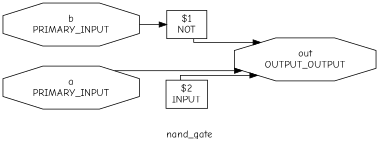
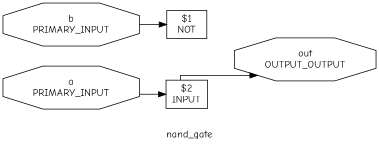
edge "$1 NOT" -> "out OUTPUT_OUTPUT": removed
edge "a PRIMARY_INPUT" -> "out OUTPUT_OUTPUT": now "a PRIMARY_INPUT" -> "$2 INPUT"
